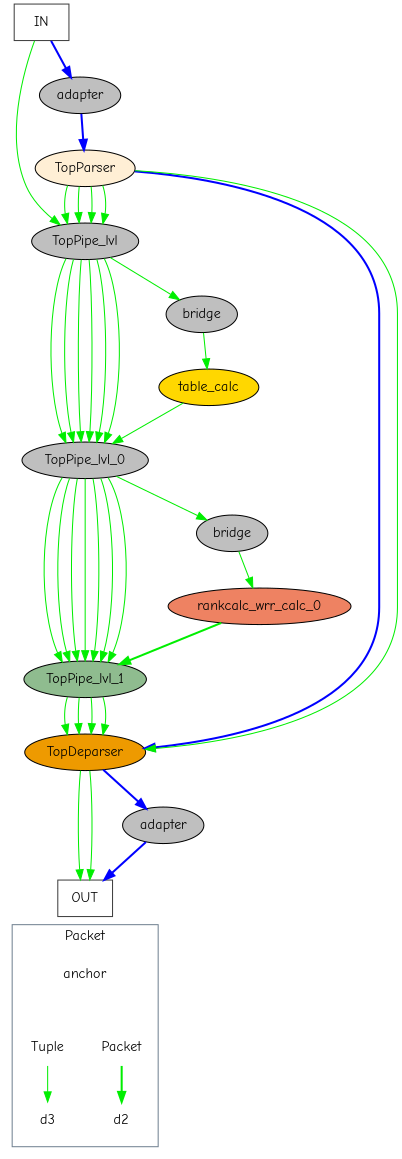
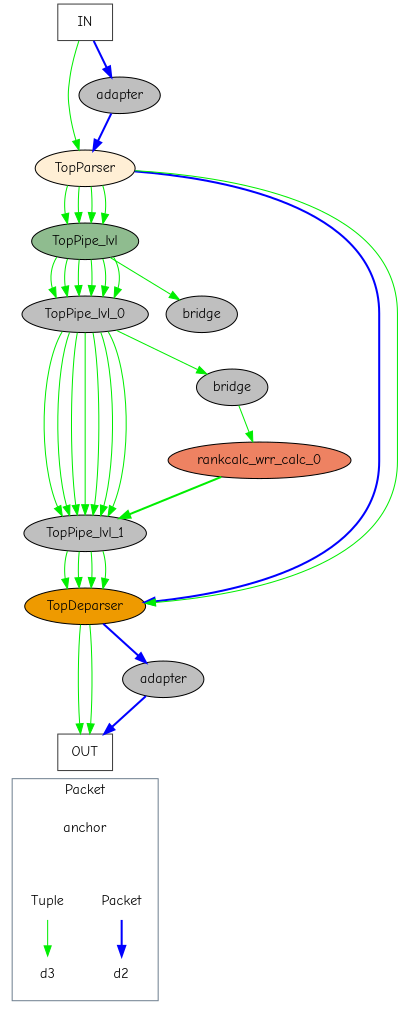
edge "IN" -> "TopPipe_lvl": now "IN" -> "TopParser"
node "TopPipe_lvl": fillcolor gray75 -> darkseagreen
node "table_calc": removed
node "TopPipe_lvl_1": fillcolor darkseagreen -> gray75
edge "Packet" -> "d2": color green2 -> blue
